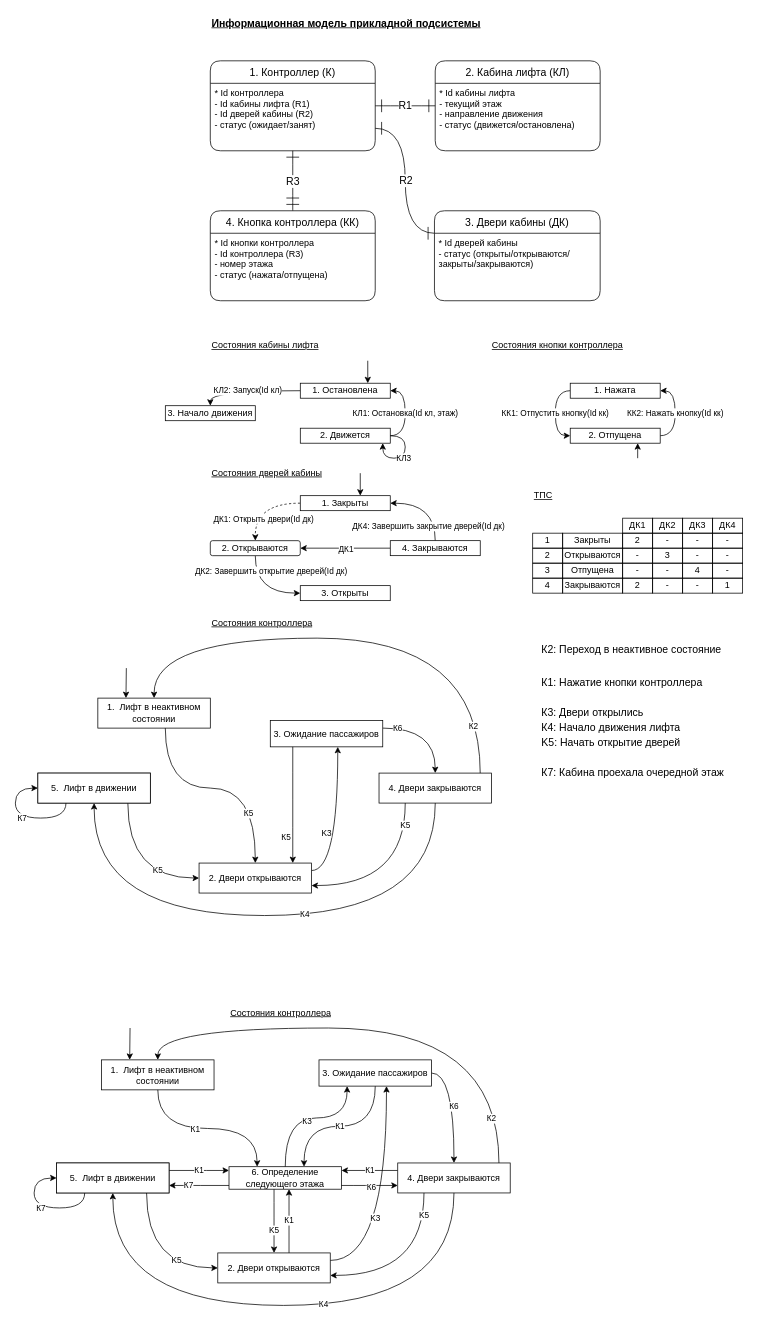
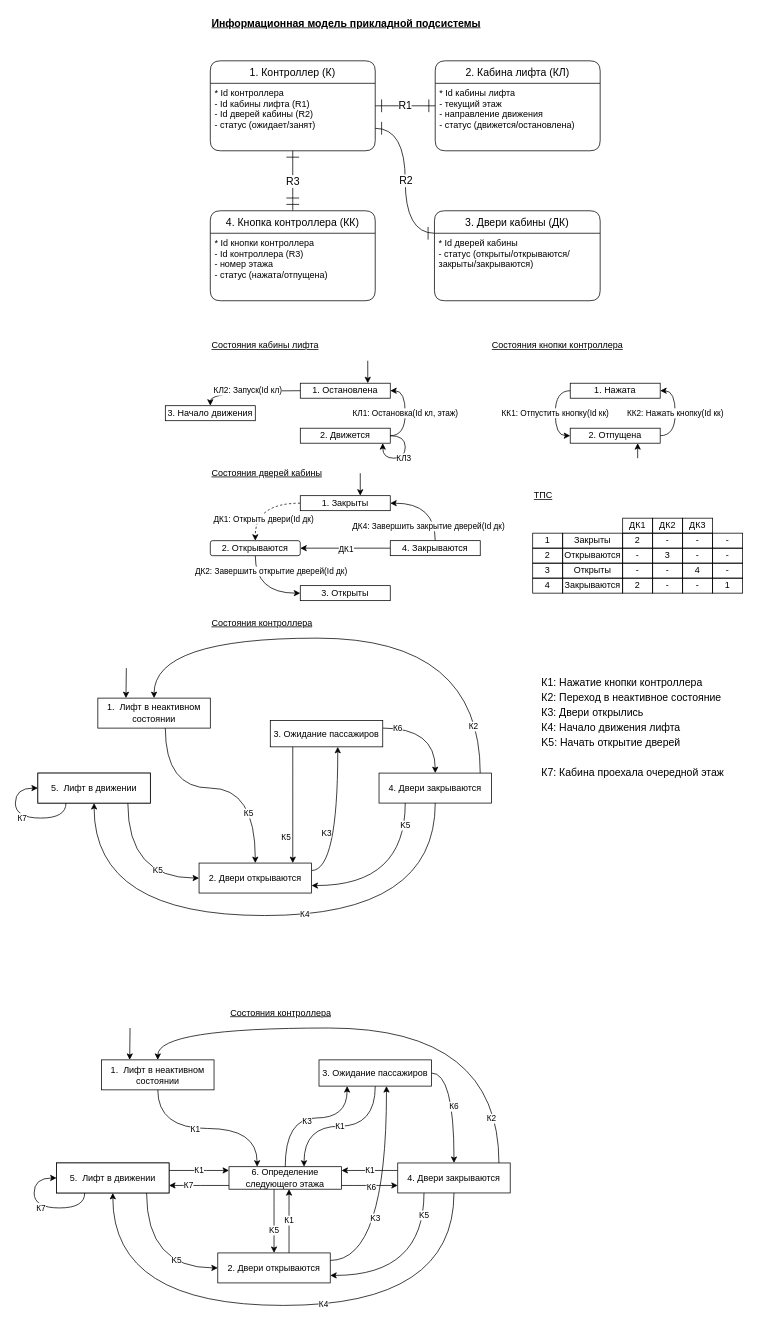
node "ДК4": removed
node "Отпущена": label "Отпущена" -> "Открыты"
node "К2: Переход в неактивное состояние": moved (645, 649) -> (645, 698)
